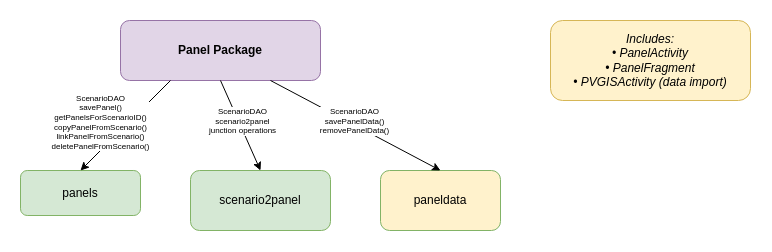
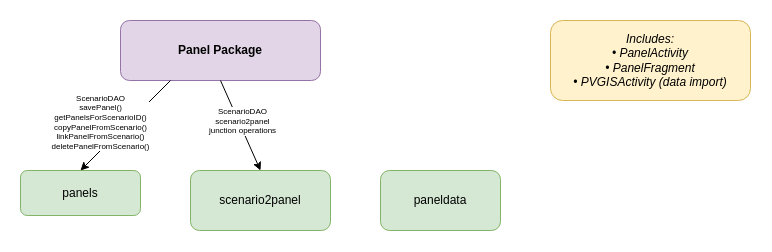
edge "Panel Package" -> "paneldata": removed, label "ScenarioDAO savePanelData() removePanelData()"
node "paneldata": fillcolor #fff2cc -> #d5e8d4
